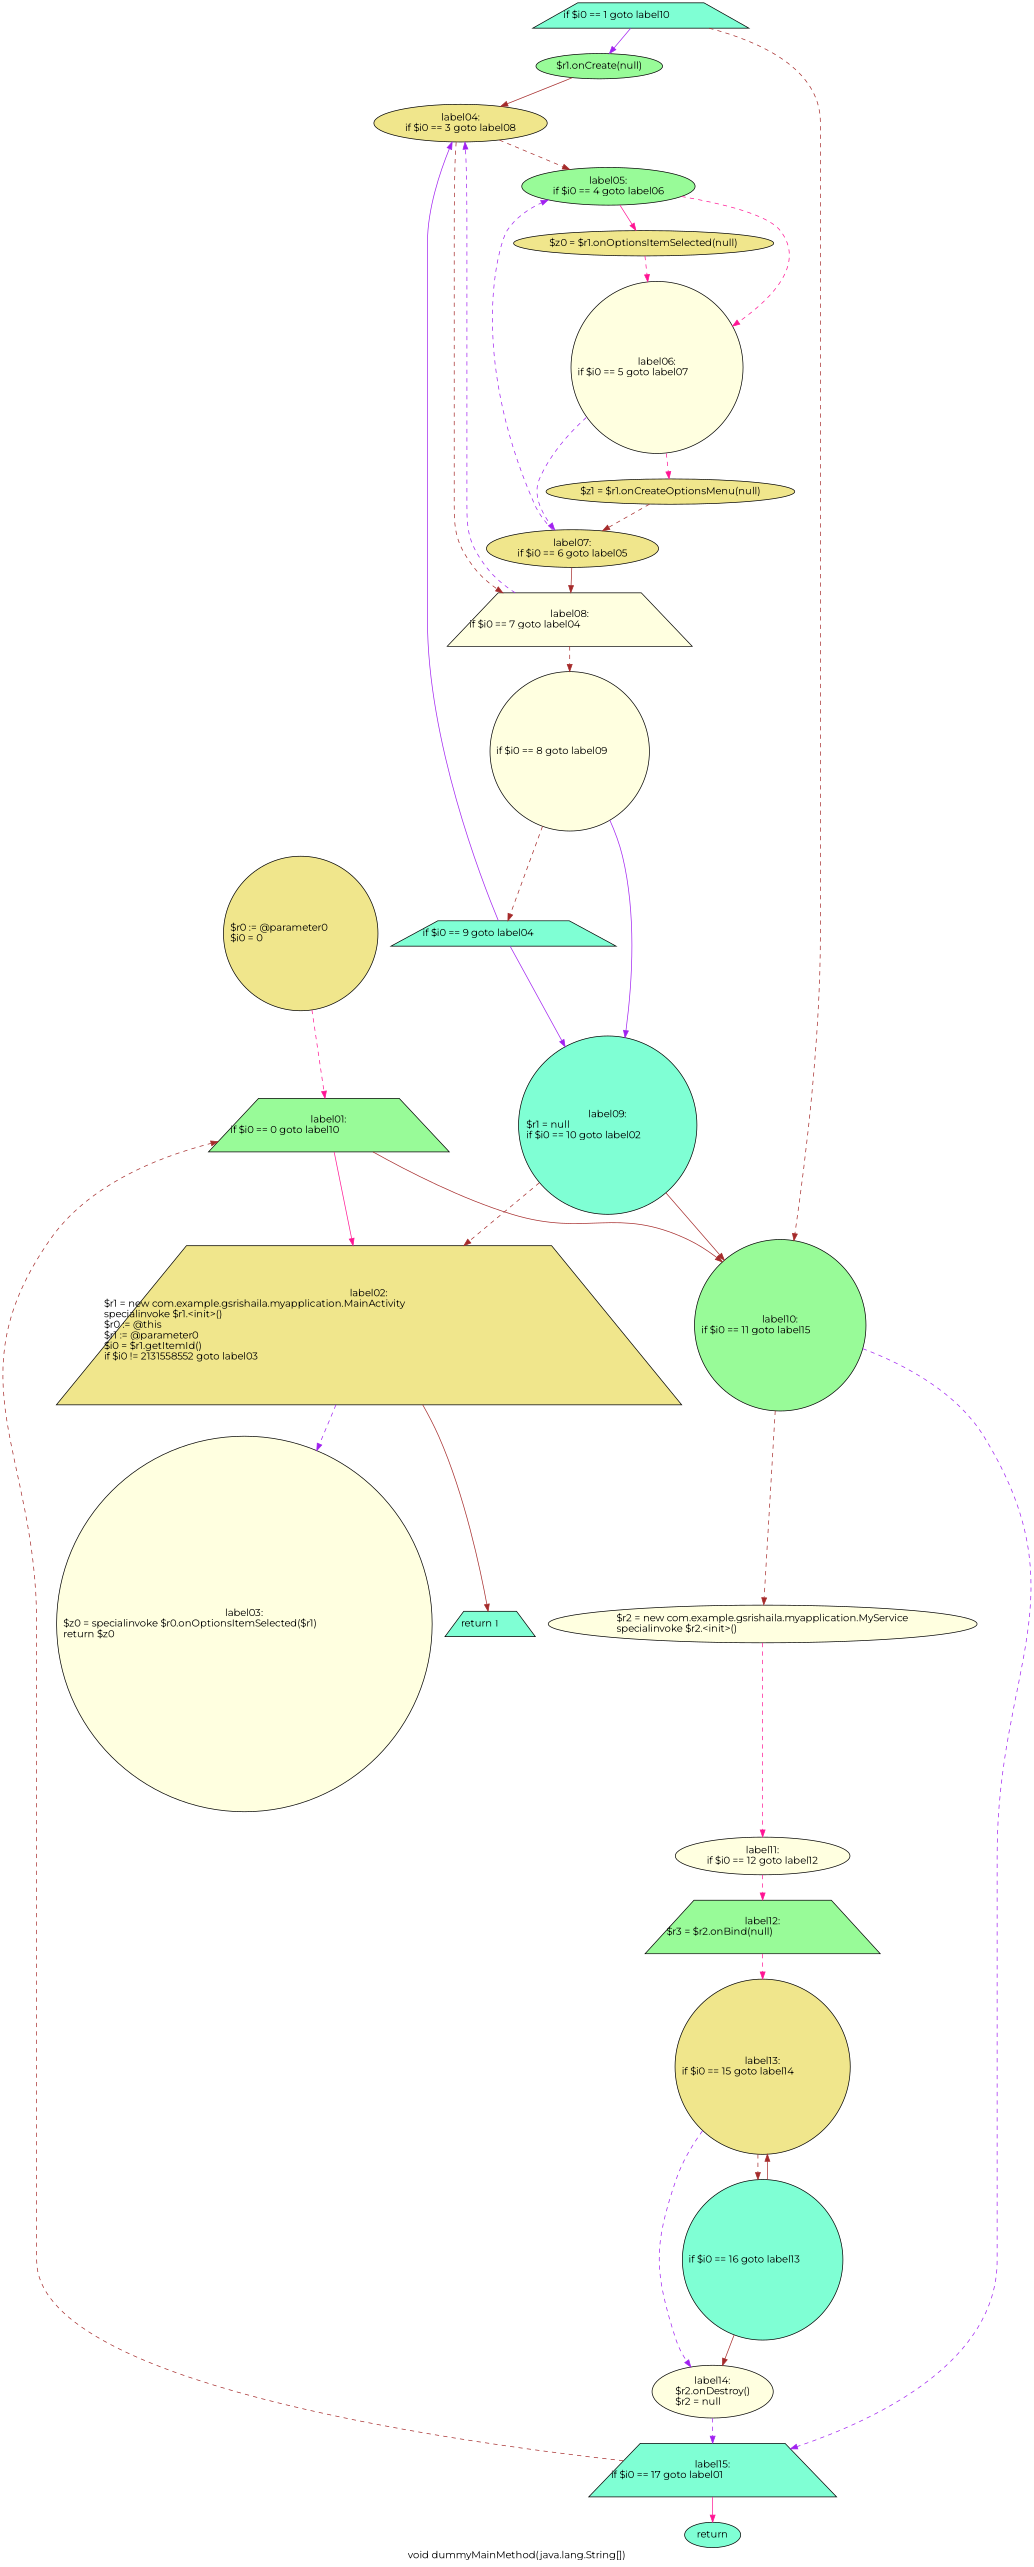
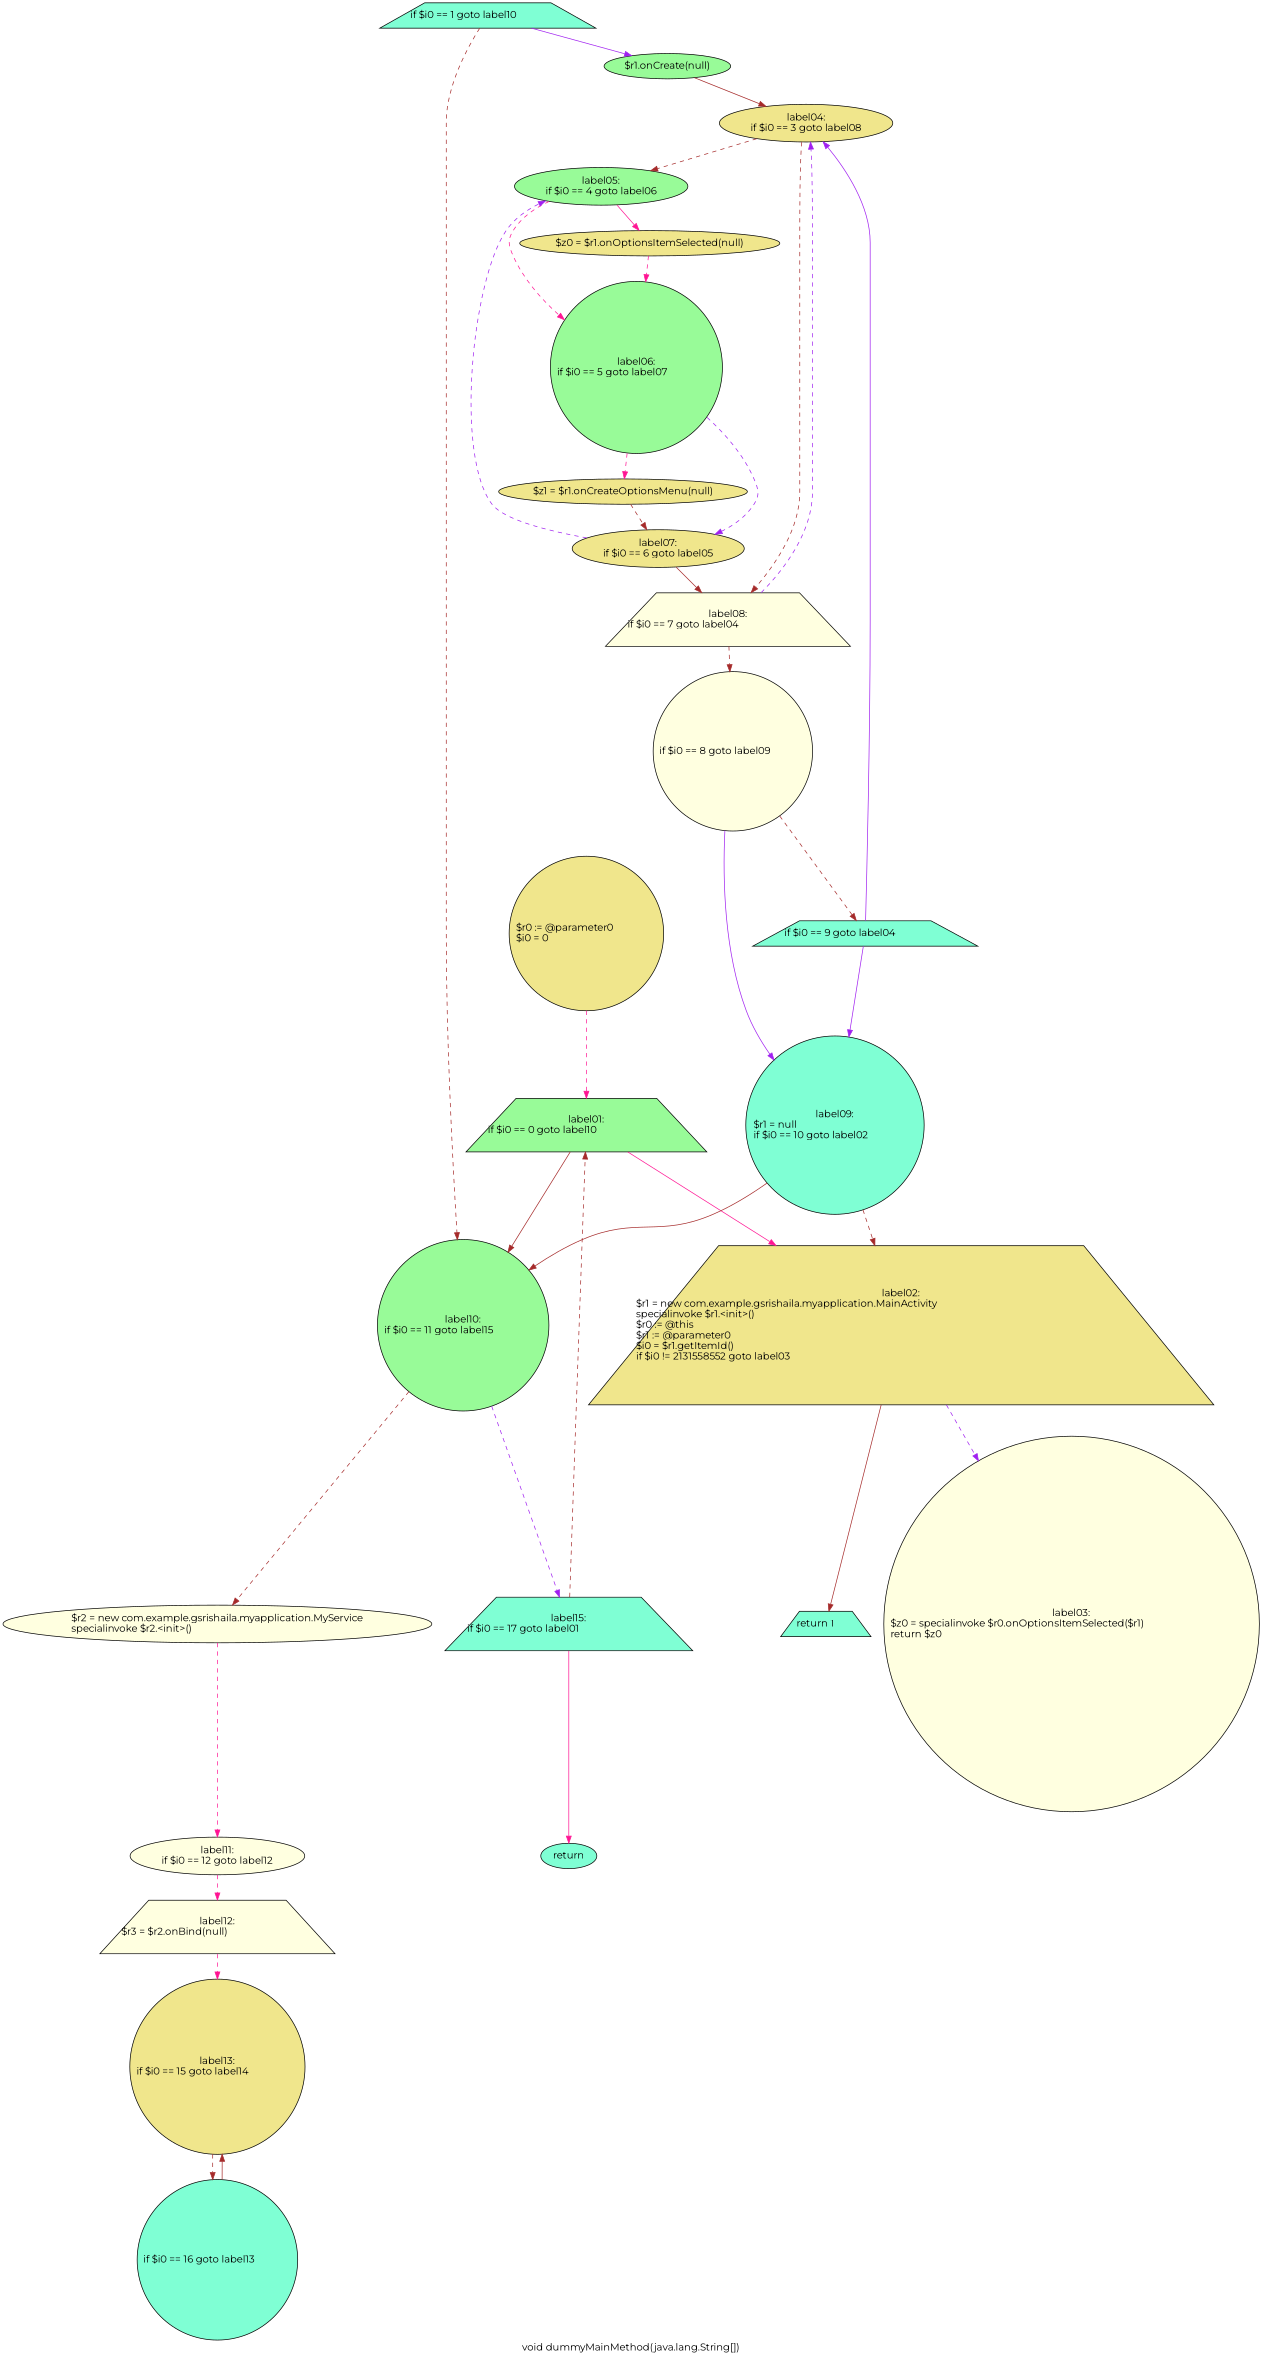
node "label06: if $i0 == 5 goto label07": fillcolor lightyellow -> palegreen
node "label12: $r3 = $r2.onBind(null)": fillcolor palegreen -> lightyellow
node "label14: $r2.onDestroy() $r2 = null": removed
